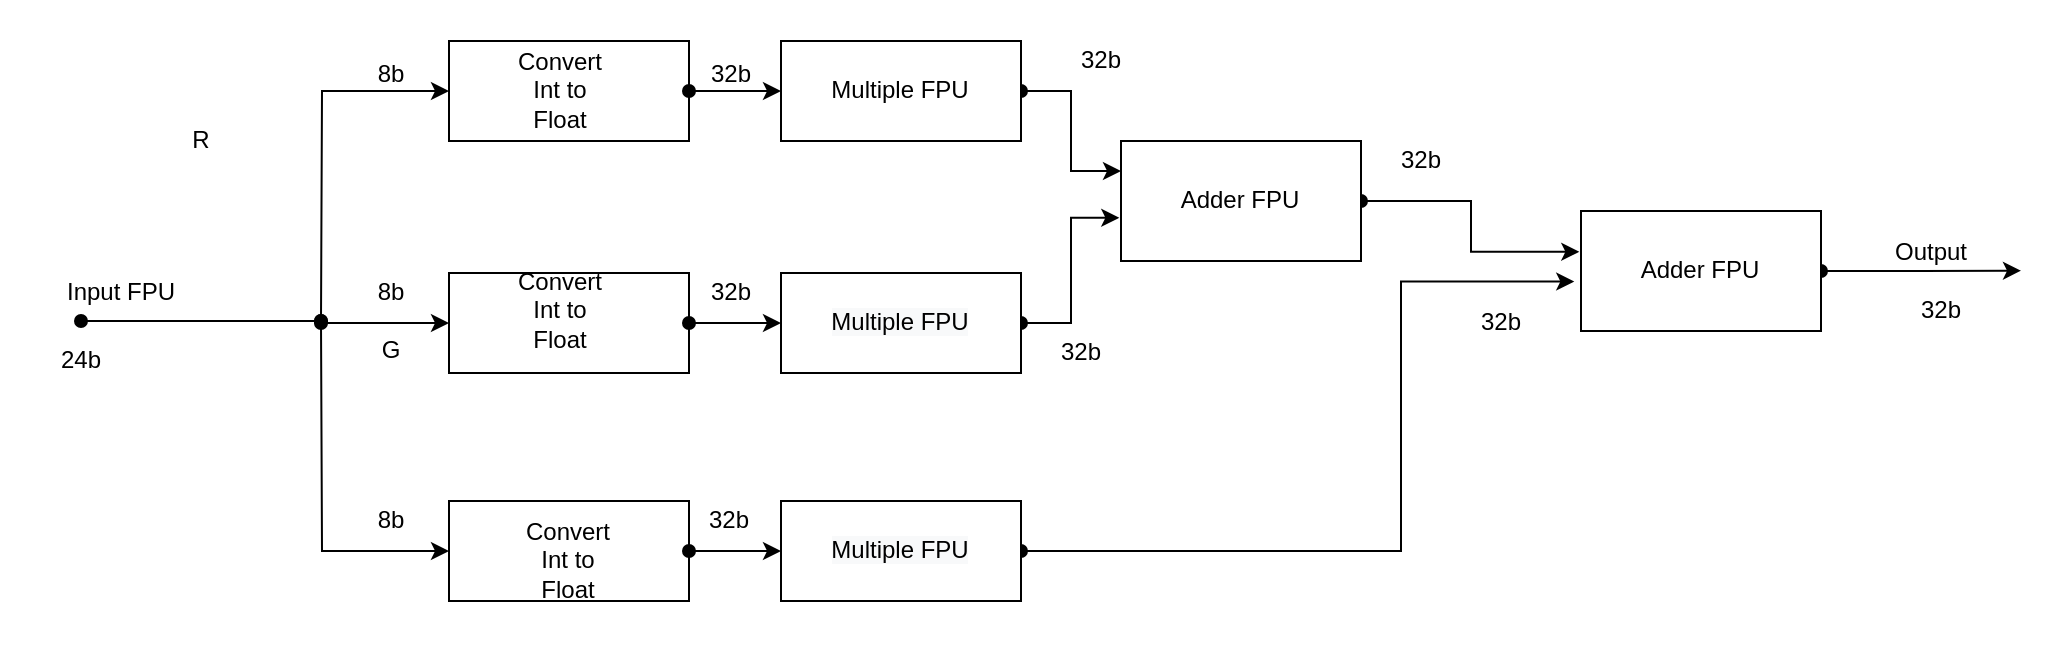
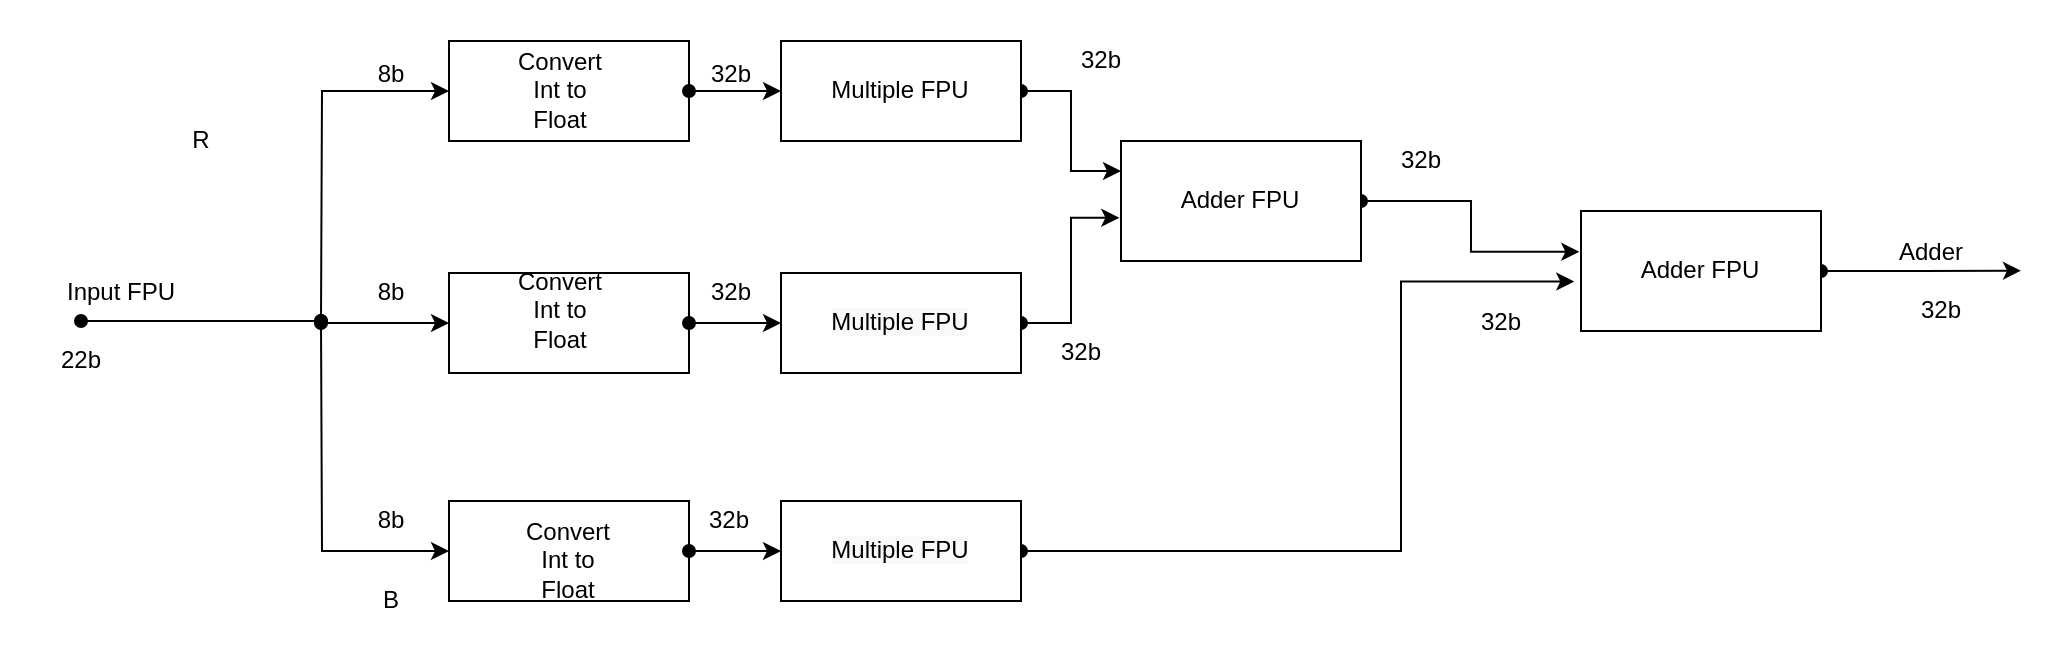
node "Output": label "Output" -> "Adder"
node "G": removed
node "24b": label "24b" -> "22b"
node "B": added
